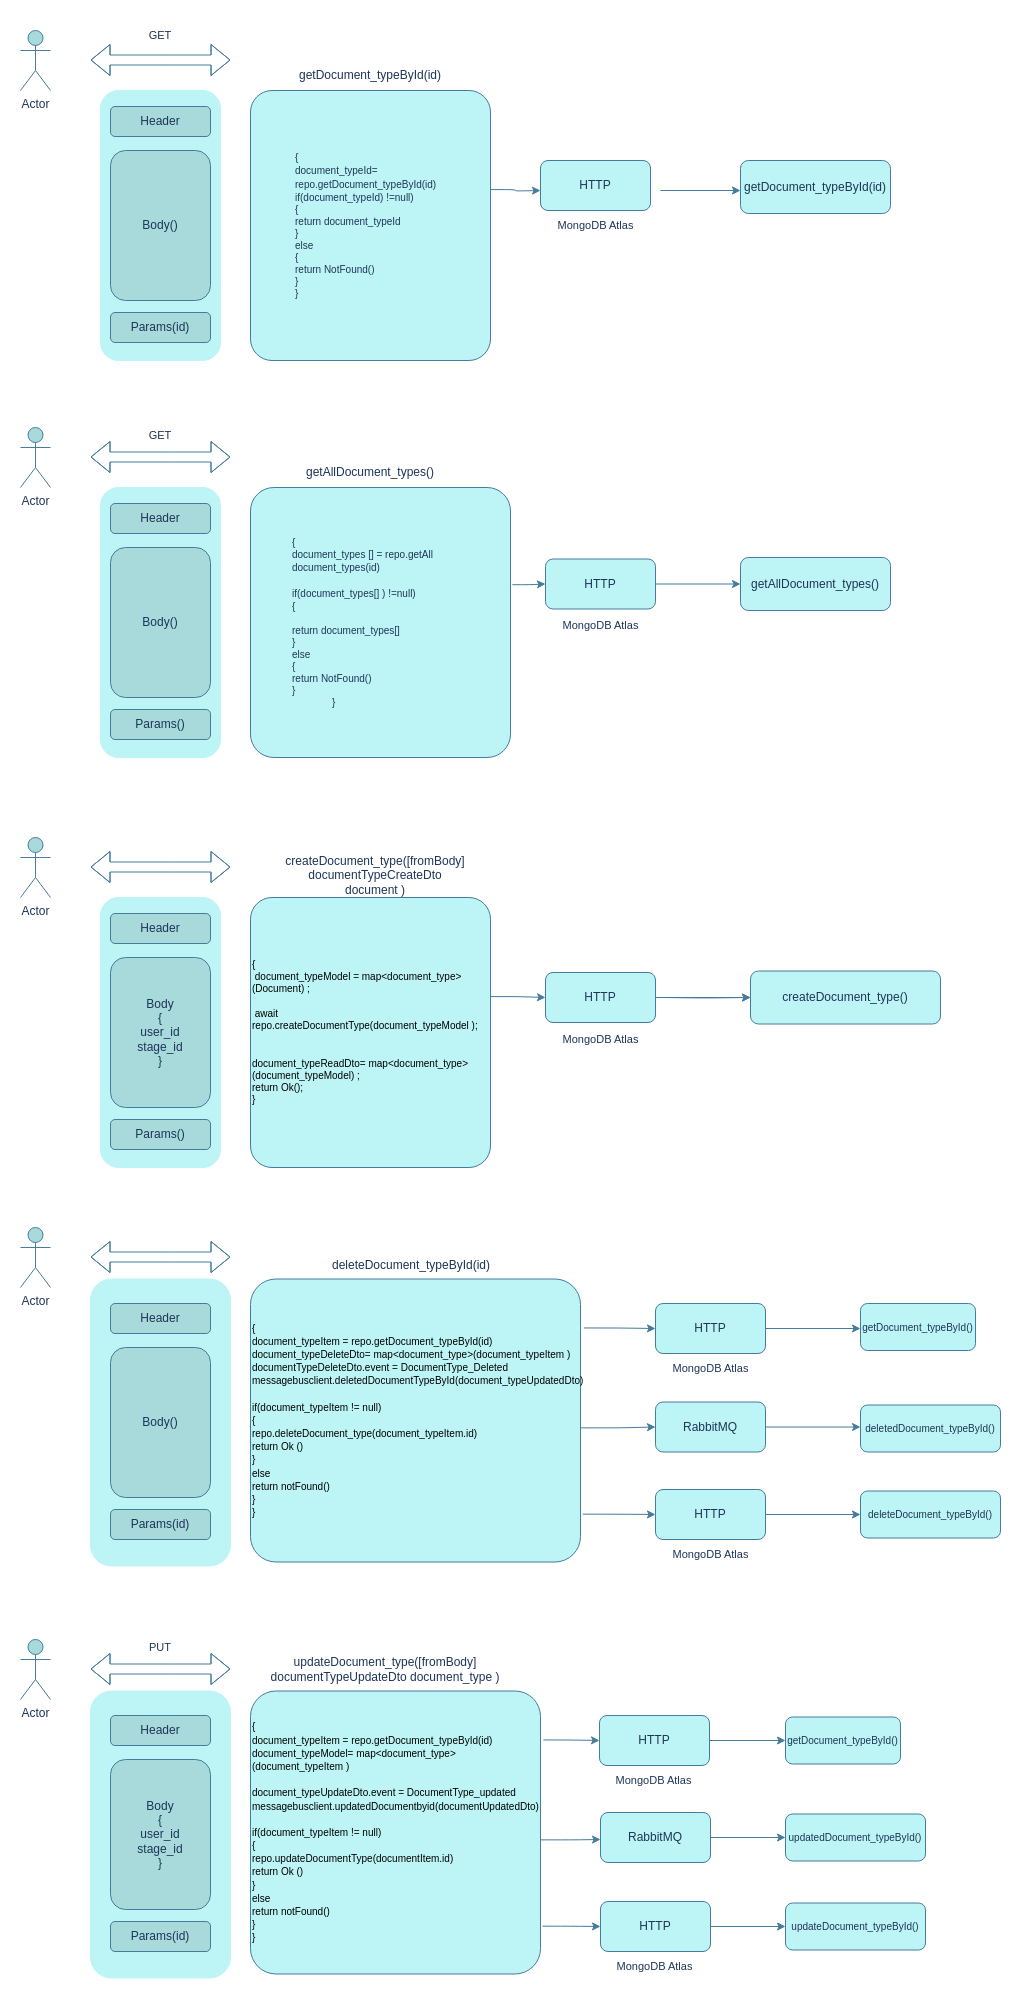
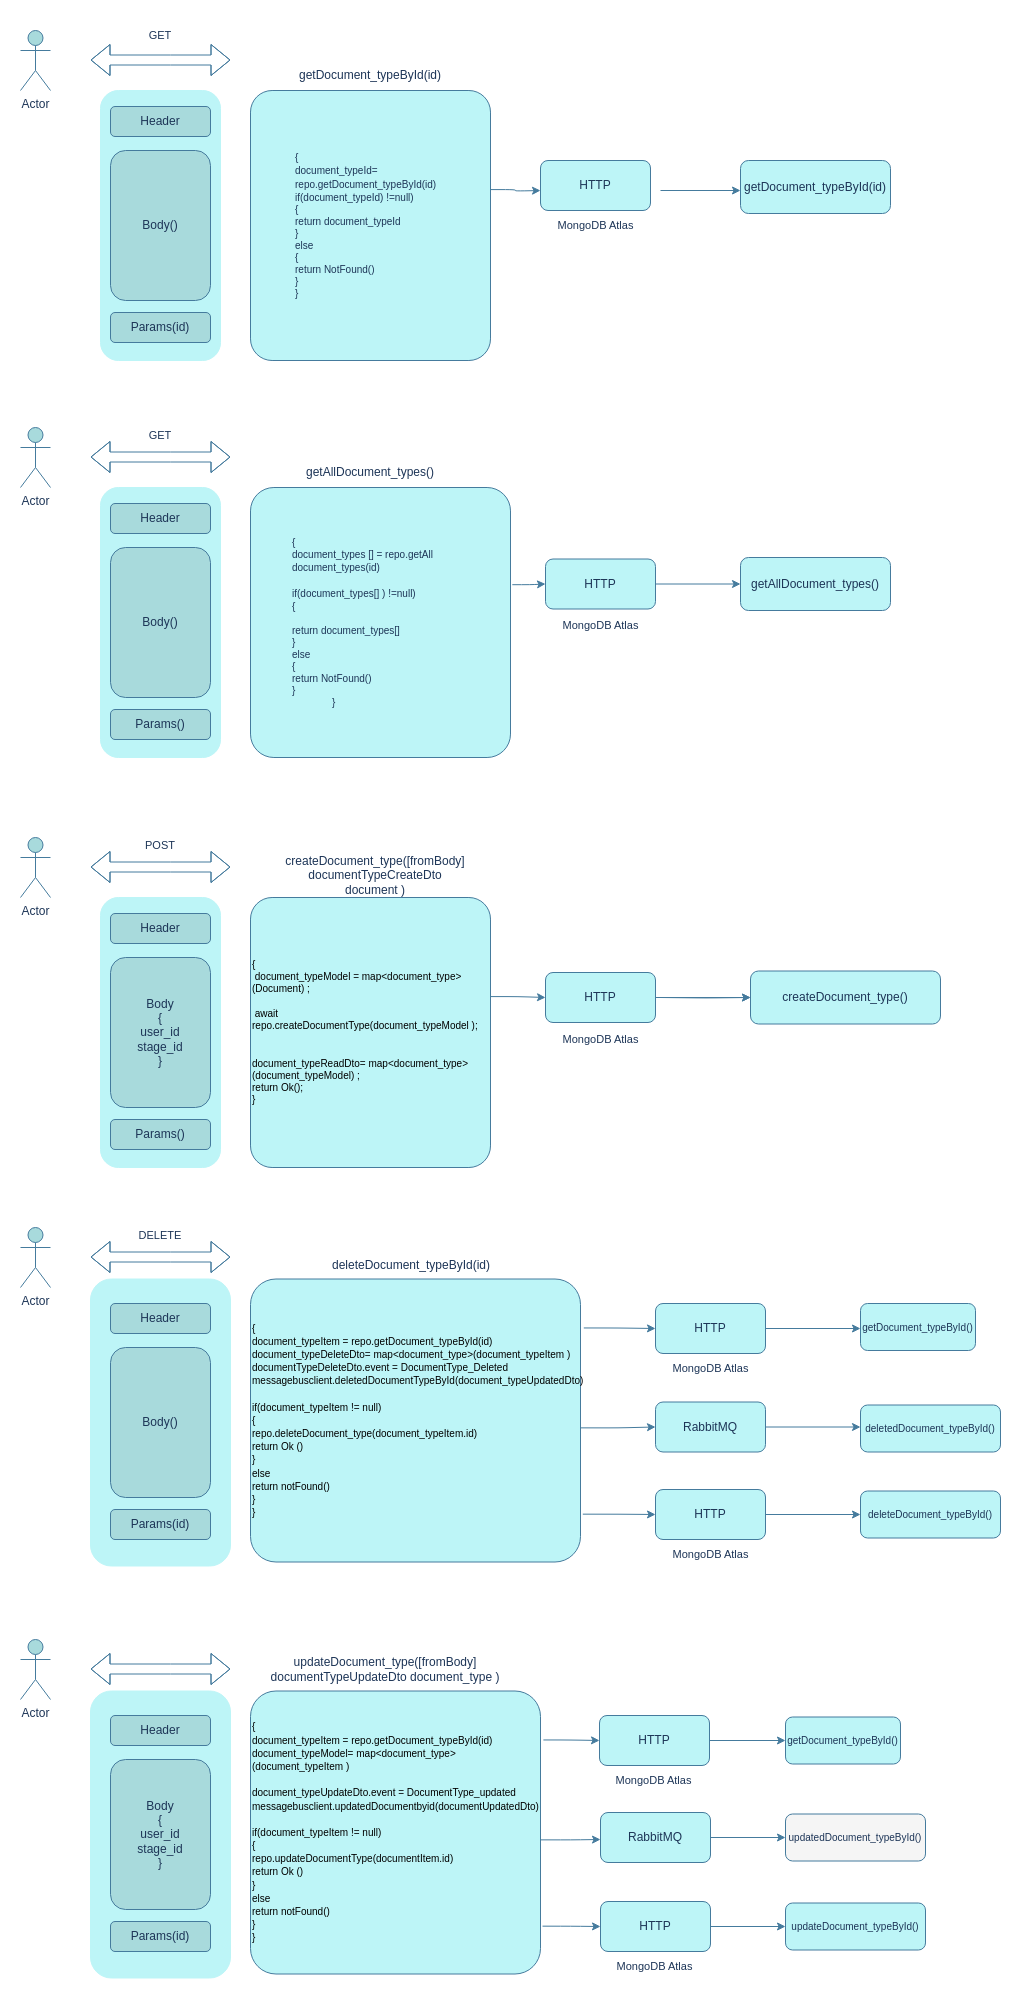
node "POST": added
node "DELETE": added
node "PUT": removed
node "updatedDocument_typeById()": fillcolor #bdf5f7 -> #f5f5f5
